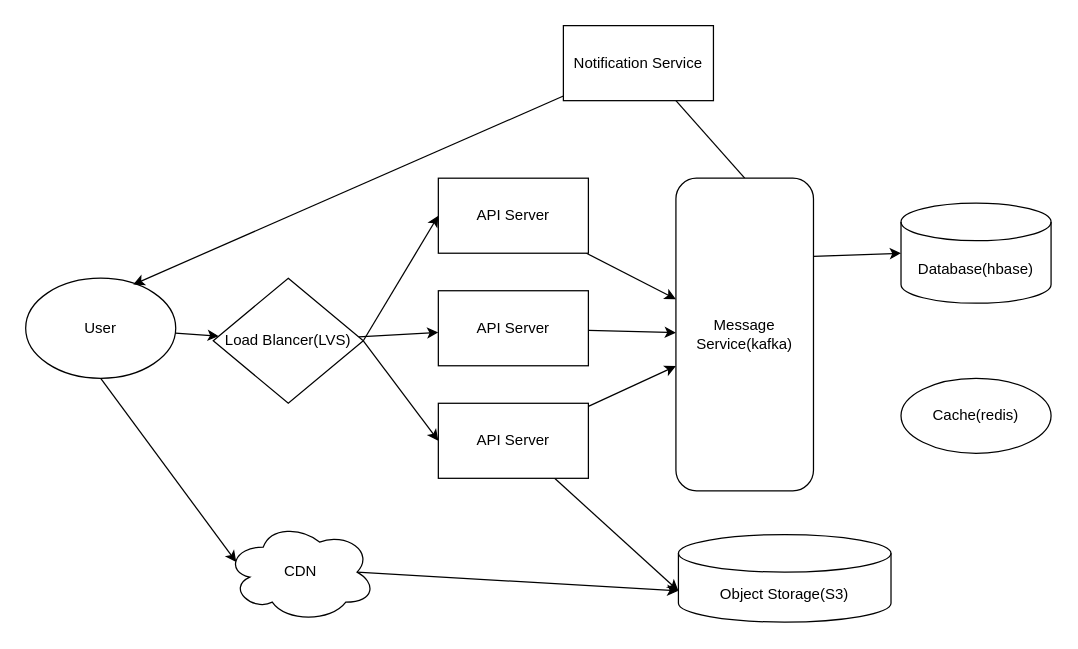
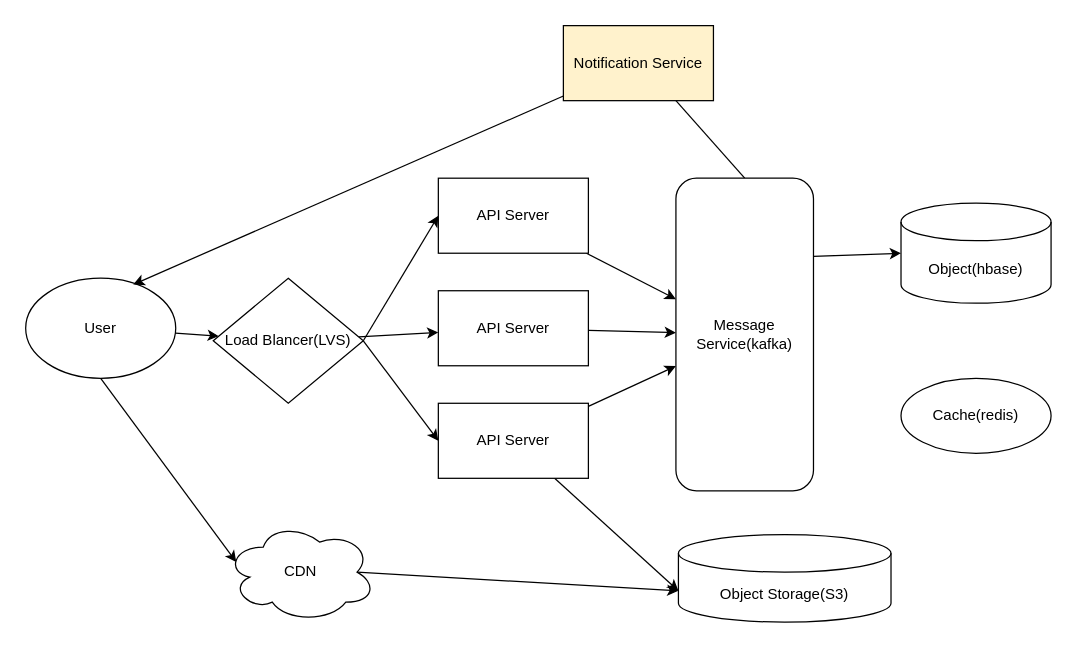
node "Notification Service": fillcolor #ffffff -> #fff2cc
node "Database(hbase)": label "Database(hbase)" -> "Object(hbase)"
